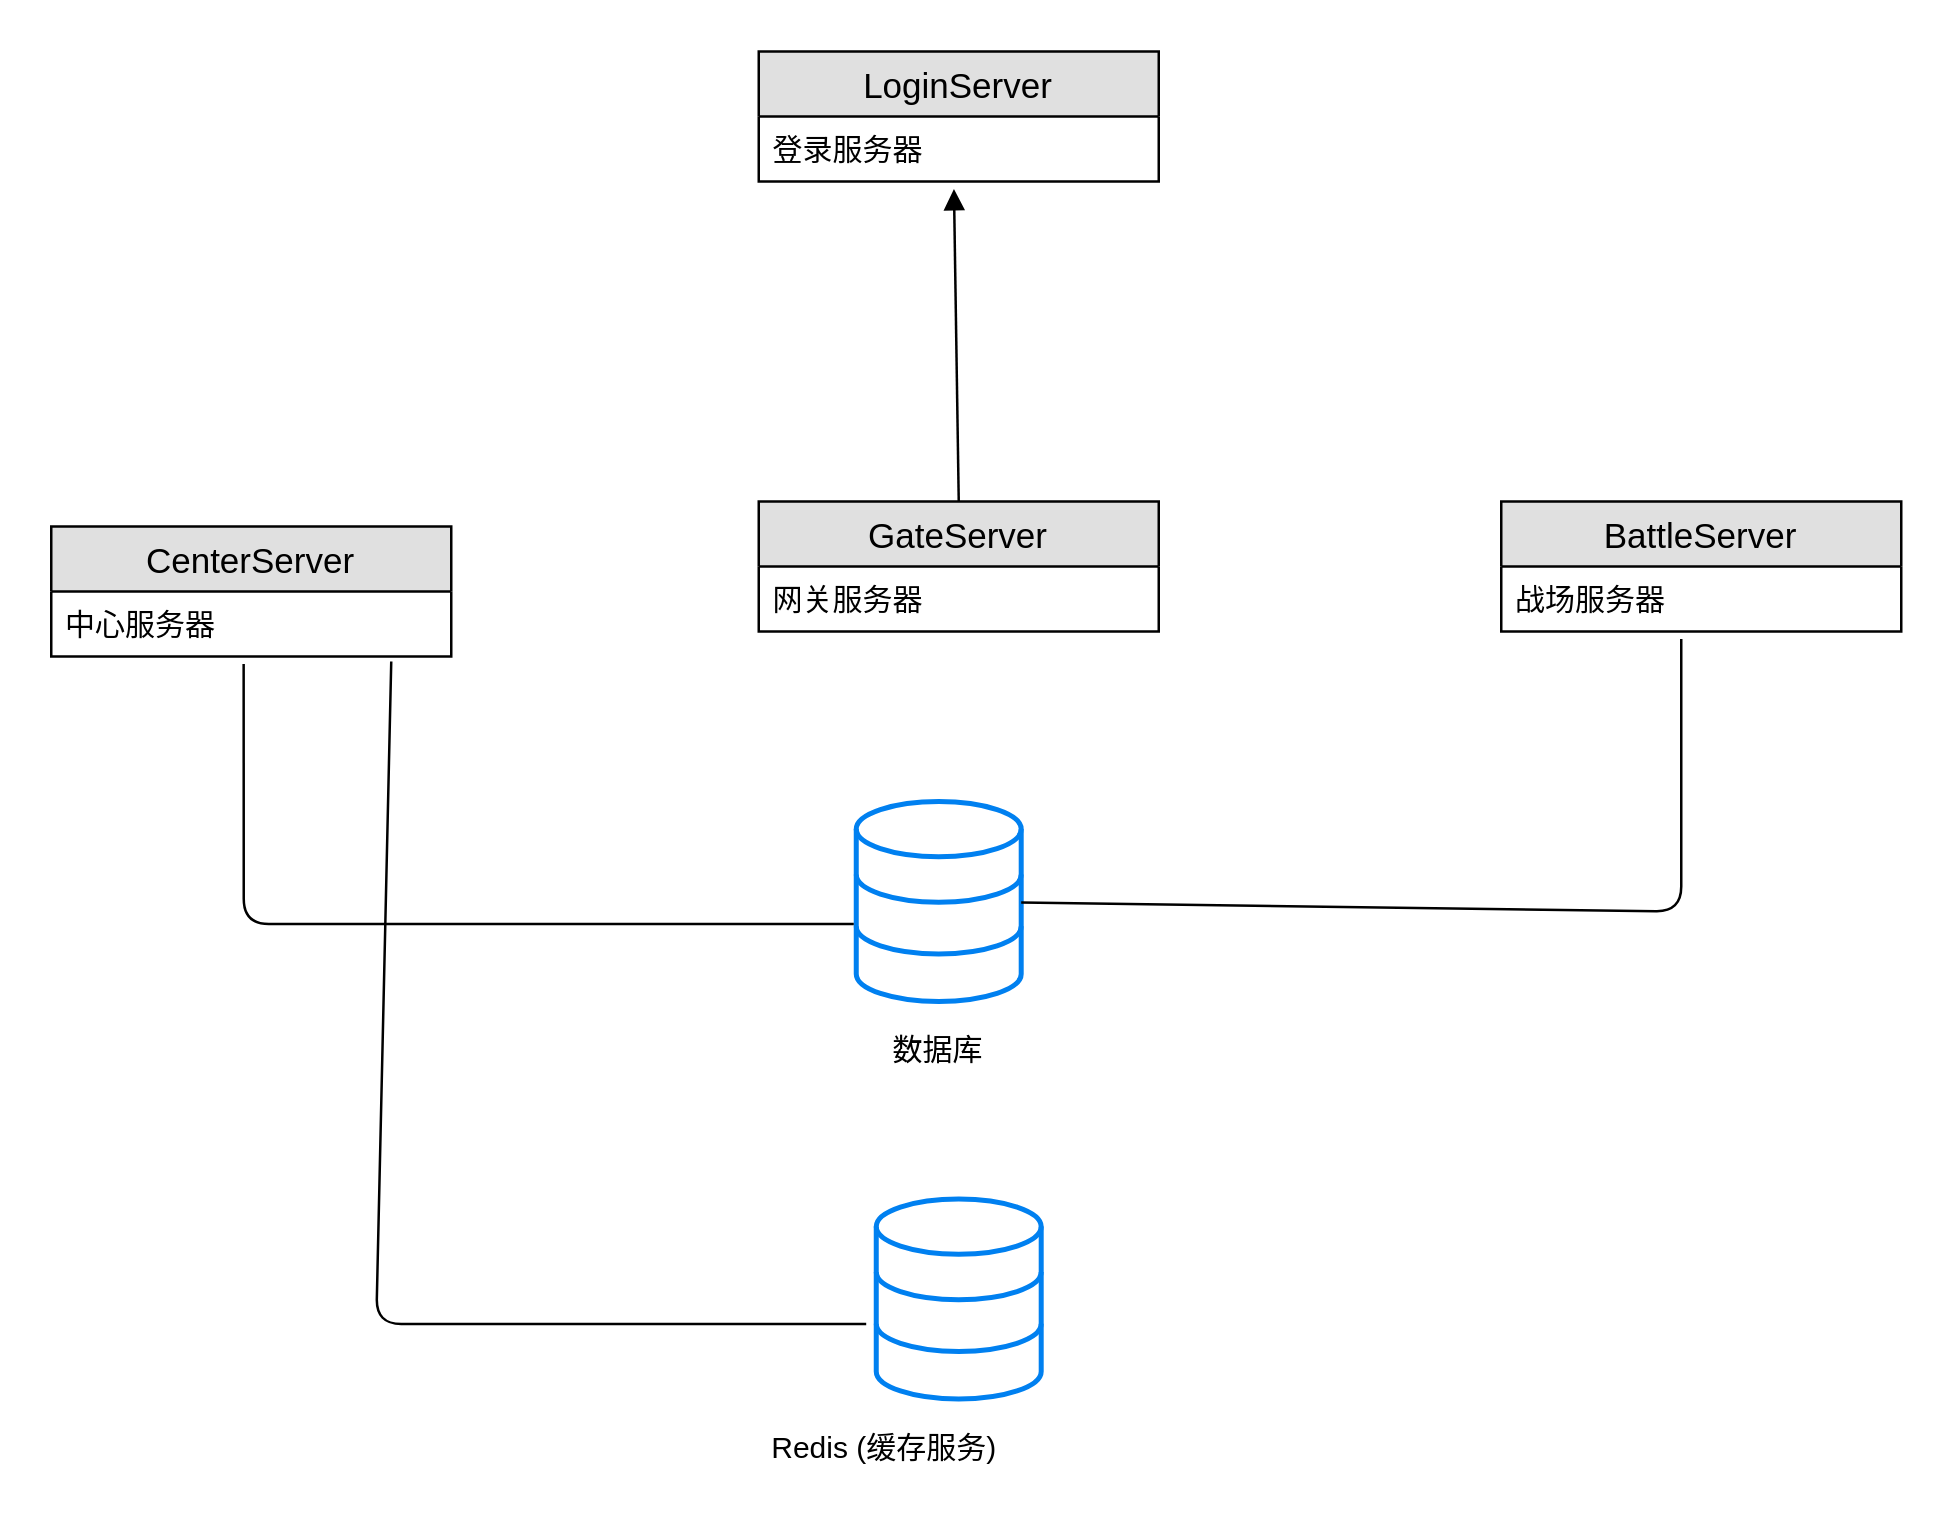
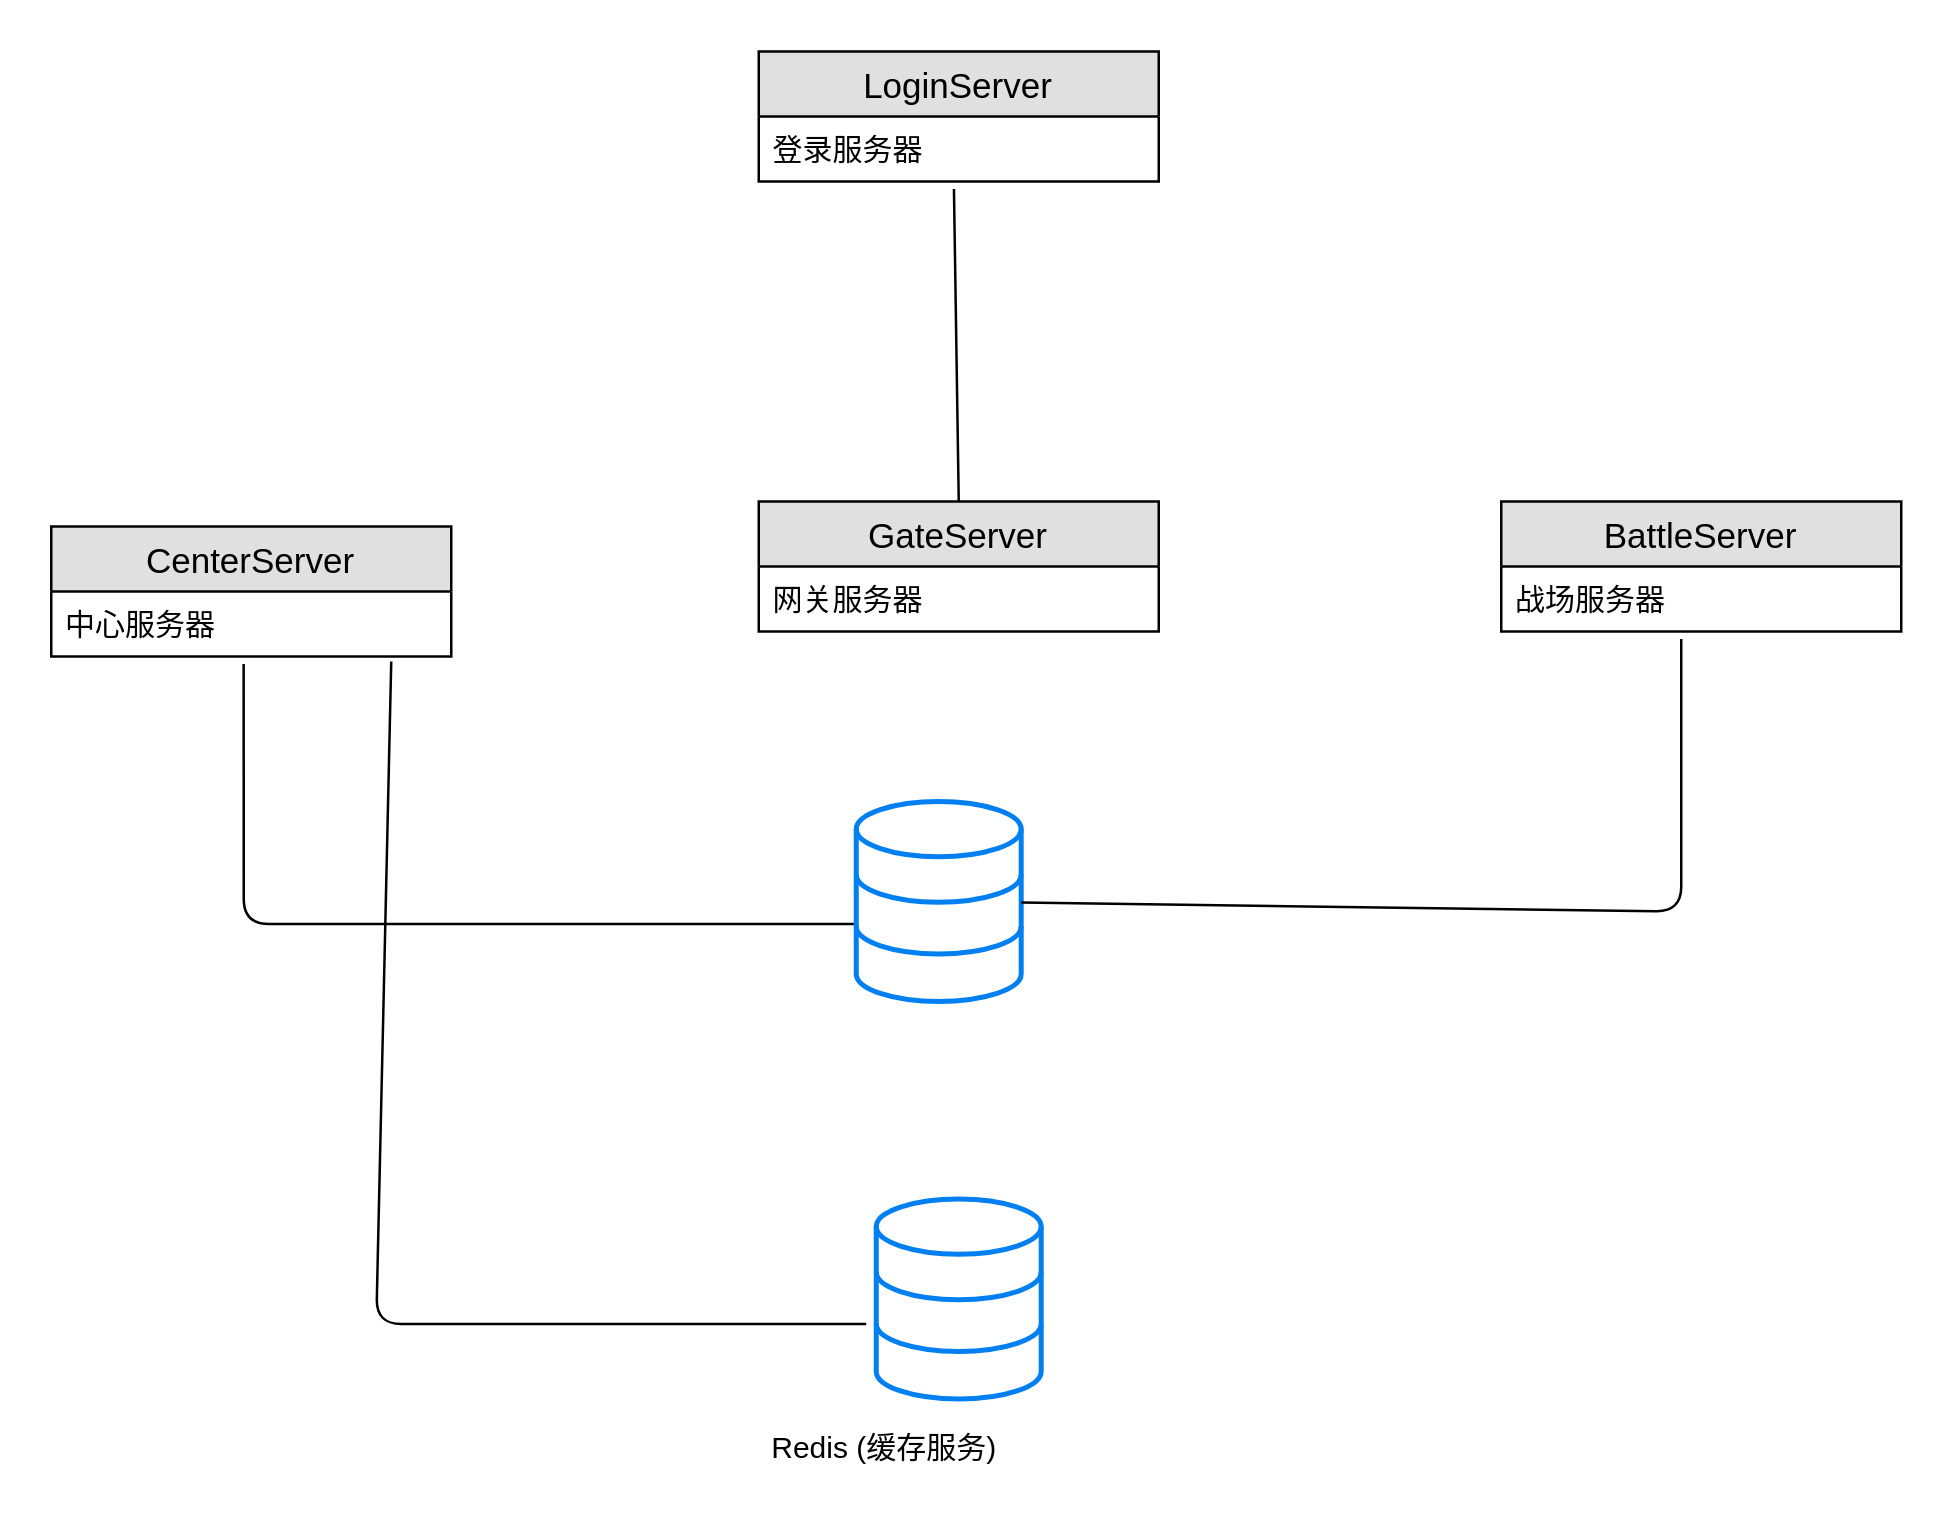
edge "GateServer" -> "登录服务器": arrowhead block -> none
node "数据库": removed
